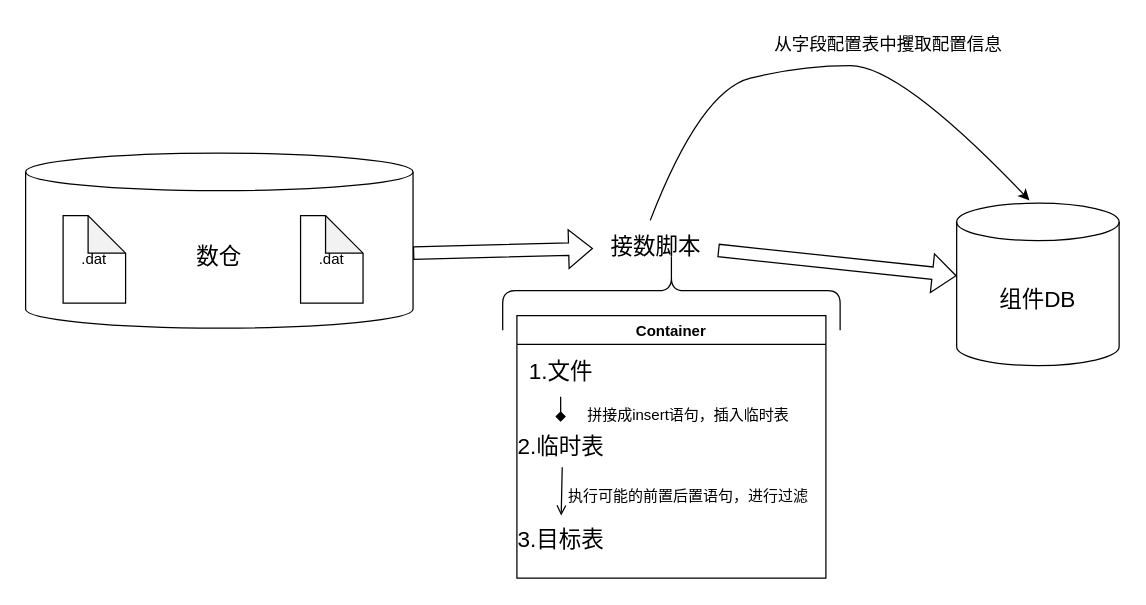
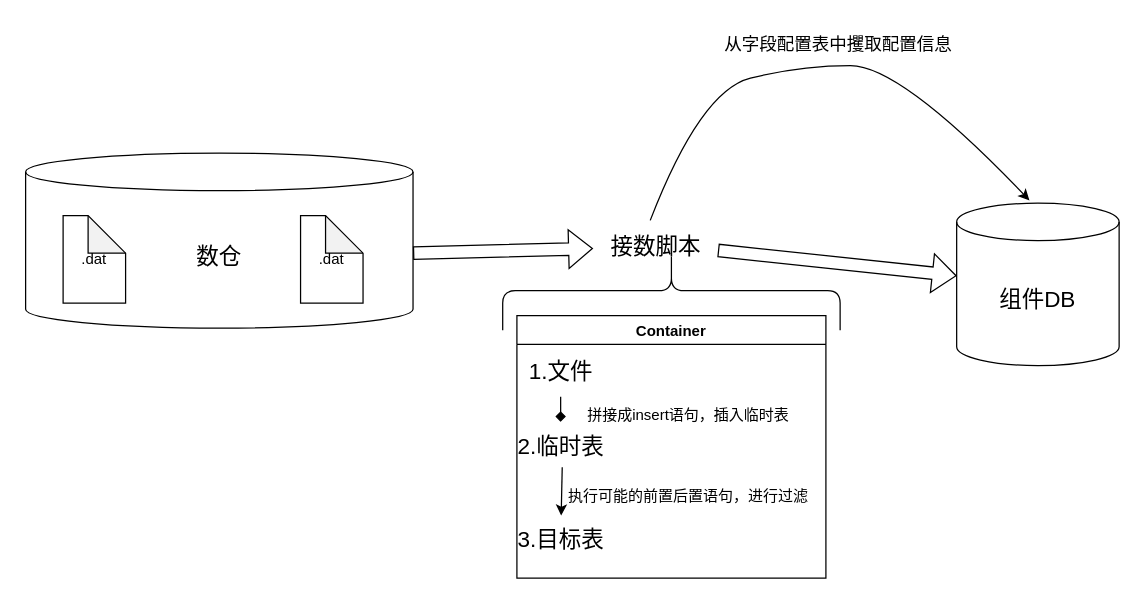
node "从字段配置表中攫取配置信息": moved (888, 44) -> (838, 44)
edge "2.临时表" -> "3.目标表": arrowhead open -> classic
